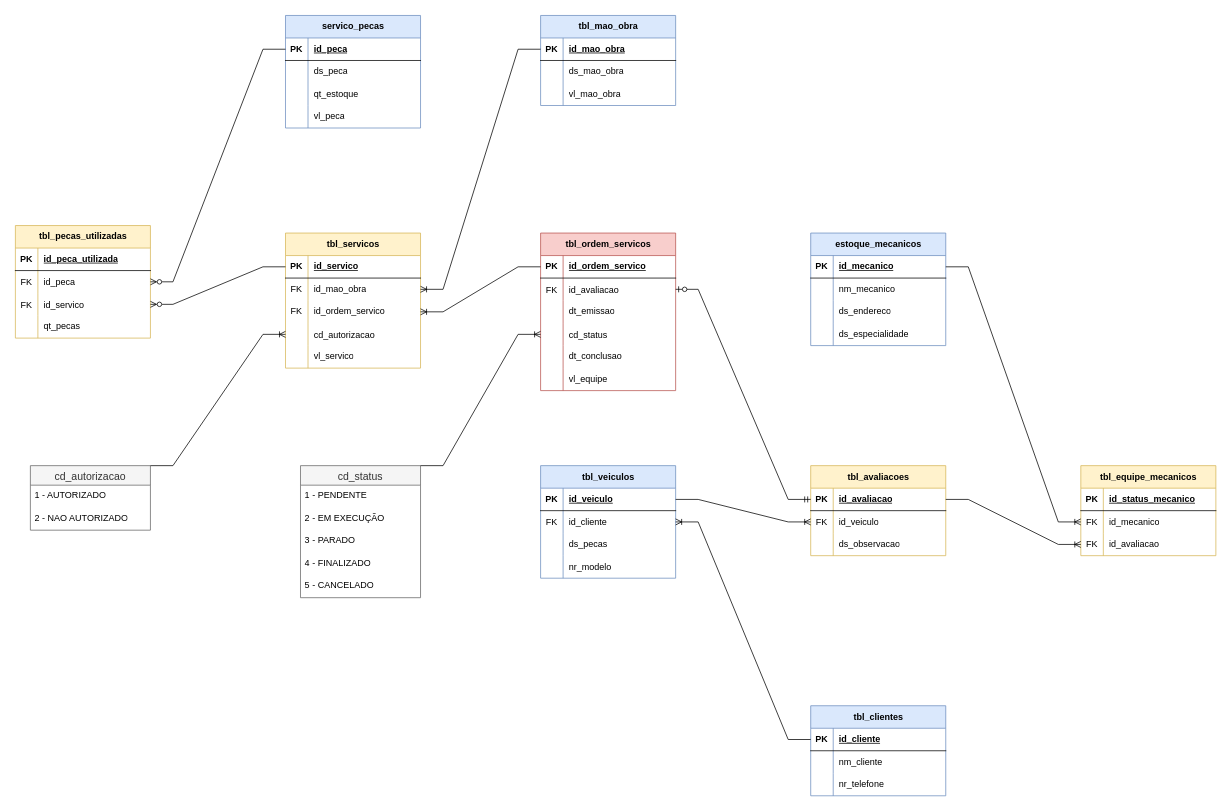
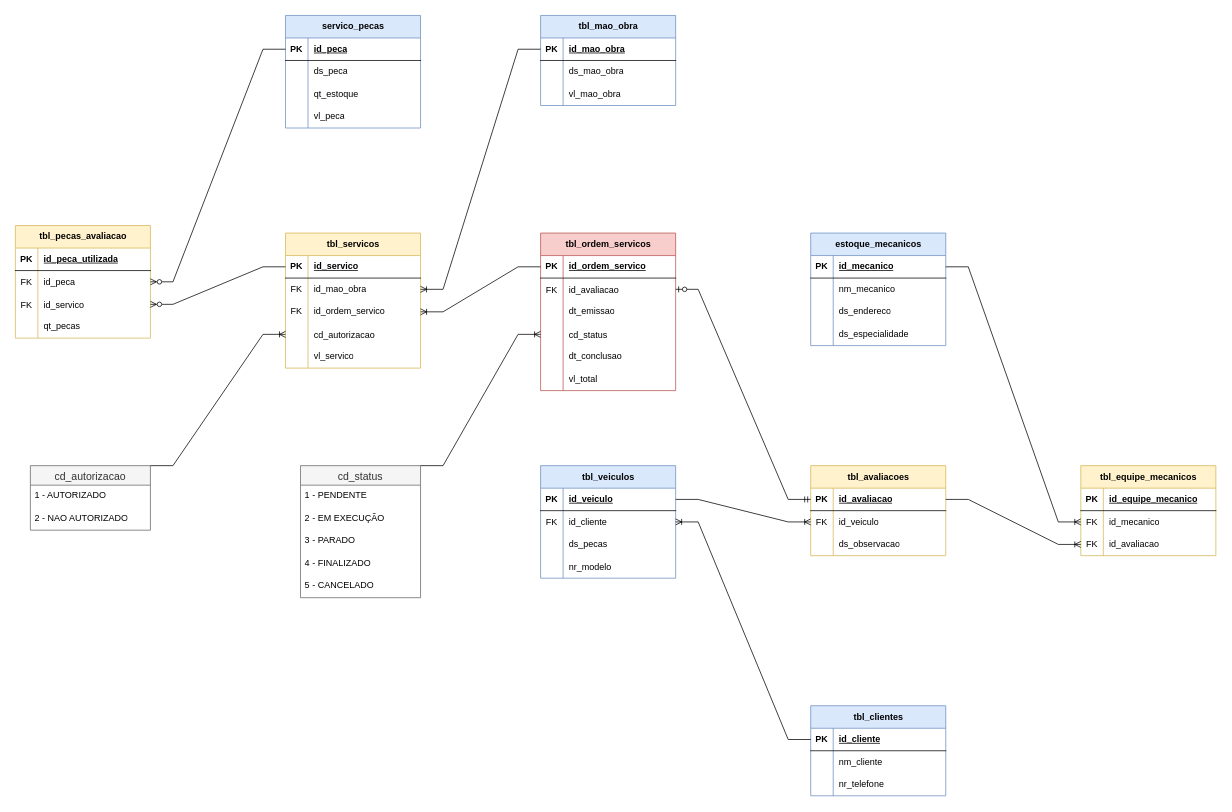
node "tbl_pecas_utilizadas": label "tbl_pecas_utilizadas" -> "tbl_pecas_avaliacao"
node "vl_equipe": label "vl_equipe" -> "vl_total"
node "id_status_mecanico": label "id_status_mecanico" -> "id_equipe_mecanico"
